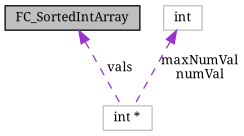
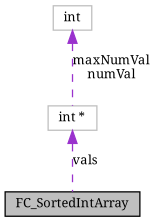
edge "int *" -> "FC_SortedIntArray": reversed
